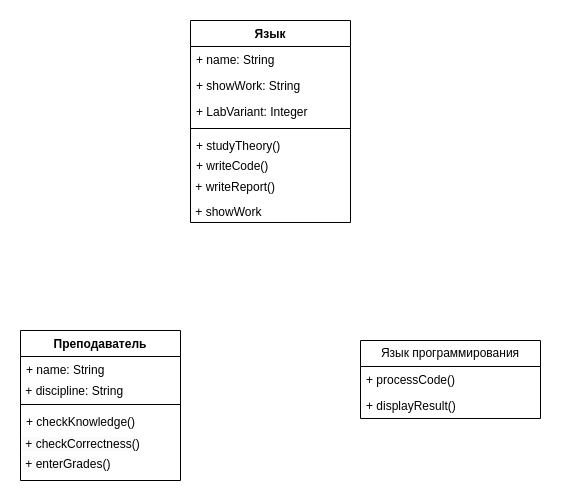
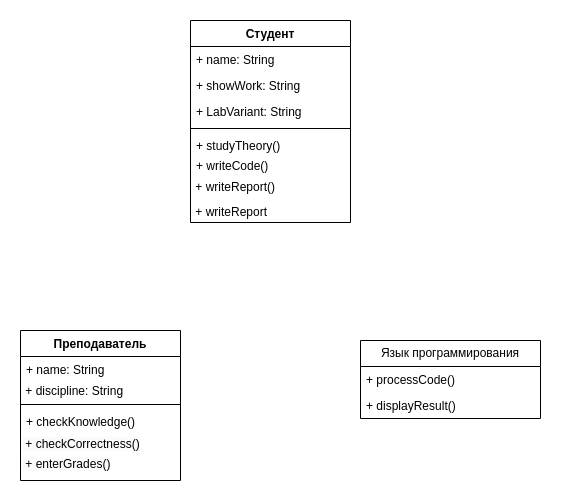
node "Язык": label "Язык" -> "Студент"
node "+ LabVariant: Integer": label "+ LabVariant: Integer" -> "+ LabVariant: String"
node "+ showWork": label "+ showWork" -> "+ writeReport"
